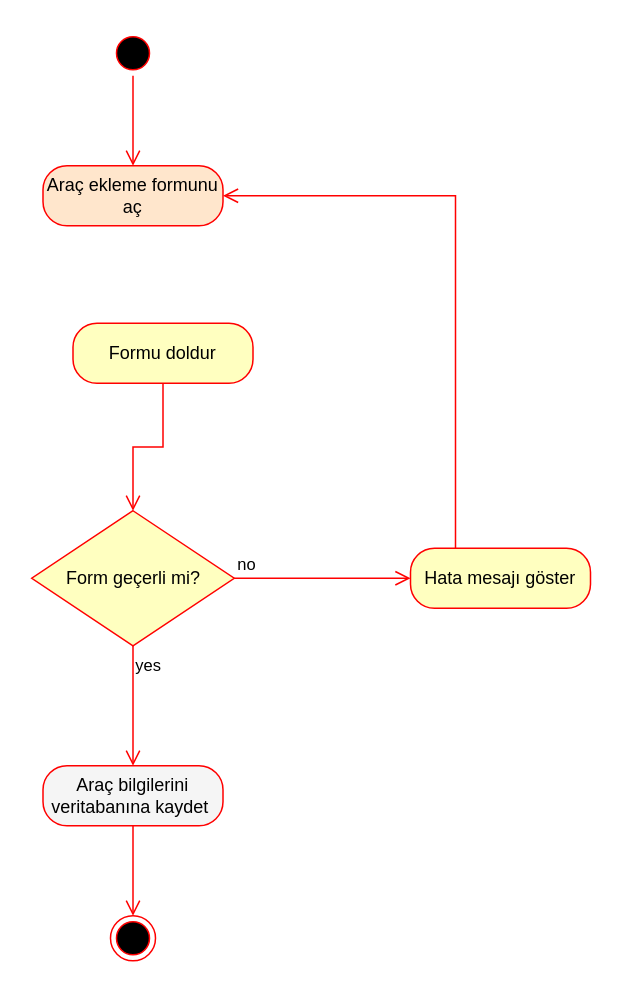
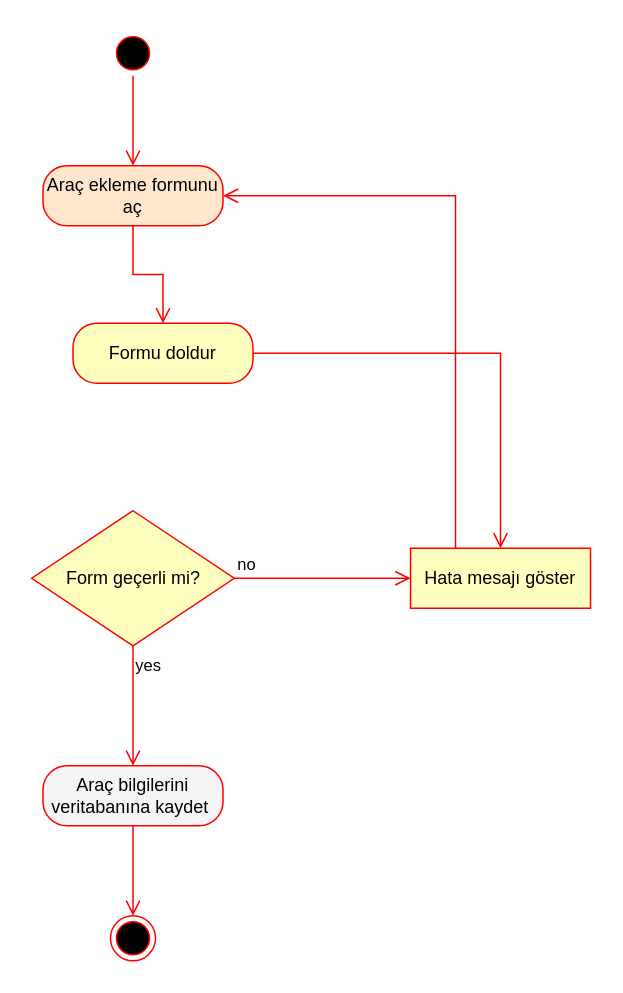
edge "Araç ekleme formunu aç" -> "Formu doldur": added
edge "Formu doldur" -> "Form geçerli mi?": now "Formu doldur" -> "Hata mesajı göster"
node "Hata mesajı göster": shape rounded rectangle -> rectangle
